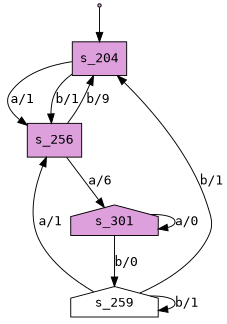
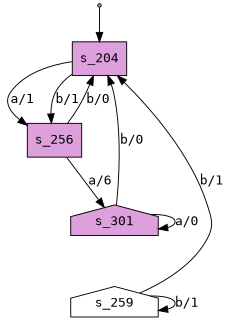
edge "s_256" -> "s_204": label "b/9" -> "b/0"
edge "s_259" -> "s_256": removed, label "a/1"
edge "s_301" -> "s_259": now "s_301" -> "s_204"
